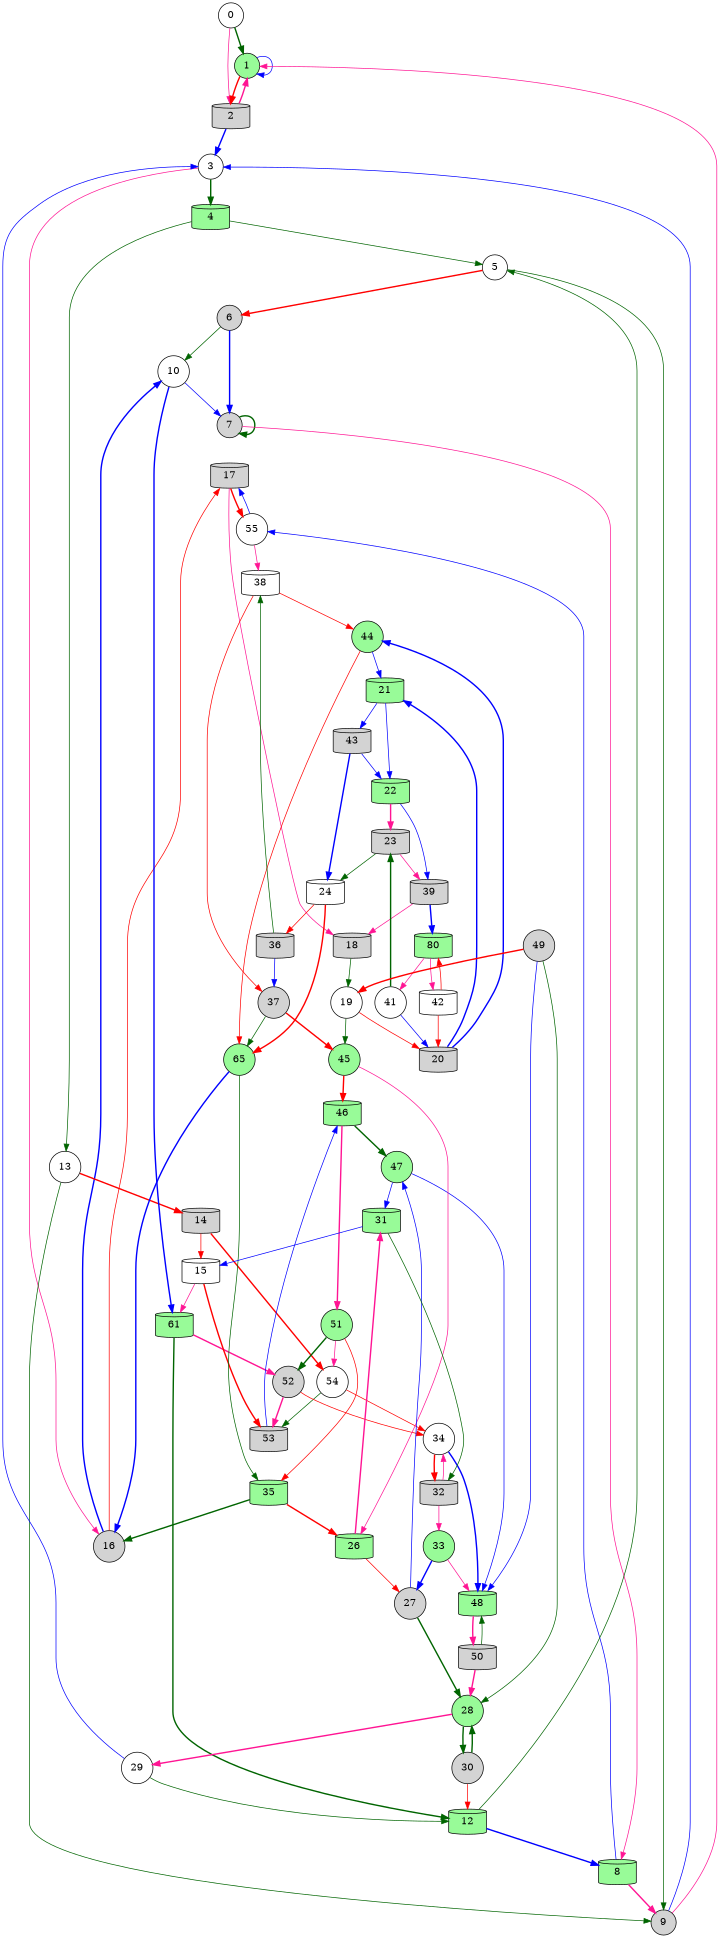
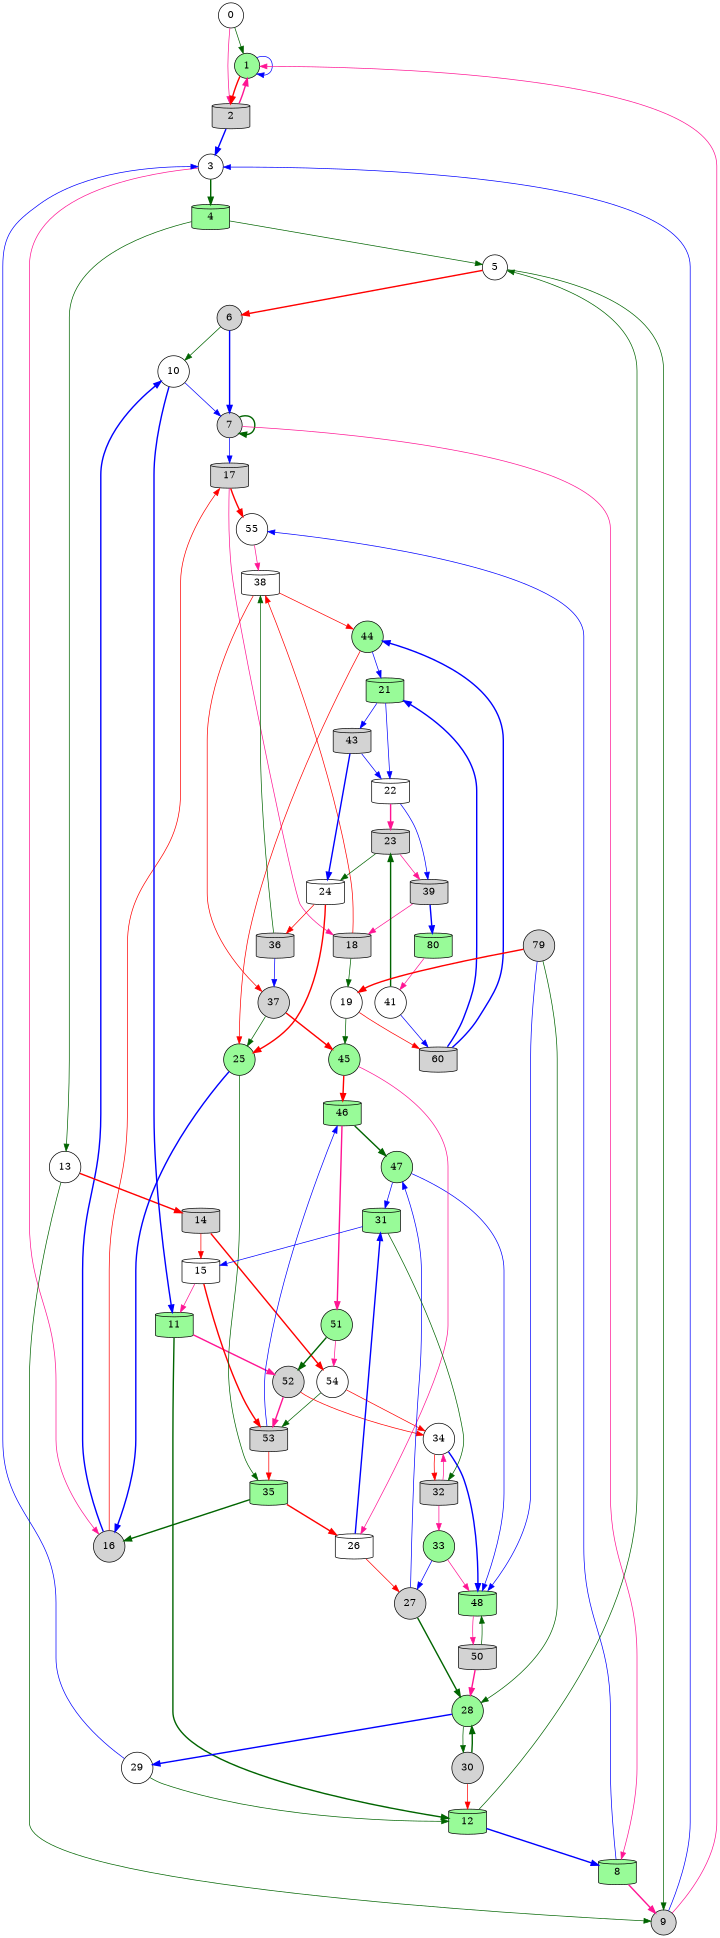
edge "0" -> "1": style bold -> solid
edge "55" -> "17": now "7" -> "17"
edge "18" -> "38": added
node "22": fillcolor palegreen -> white
node "49": label "49" -> "79"
node "42": removed
node "65": label "65" -> "25"
node "20": label "20" -> "60"
node "61": label "61" -> "11"
edge "26" -> "31": color deeppink -> blue
edge "51" -> "35": now "53" -> "35"
edge "34" -> "32": style bold -> solid
node "26": fillcolor palegreen -> white
edge "33" -> "27": style bold -> solid
edge "48" -> "50": style bold -> solid
edge "28" -> "30": style bold -> solid
edge "28" -> "29": color deeppink -> blue
